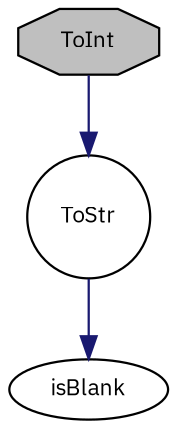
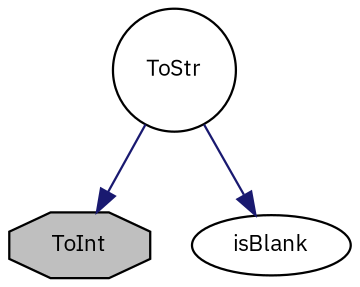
edge "ToInt" -> "ToStr": reversed
